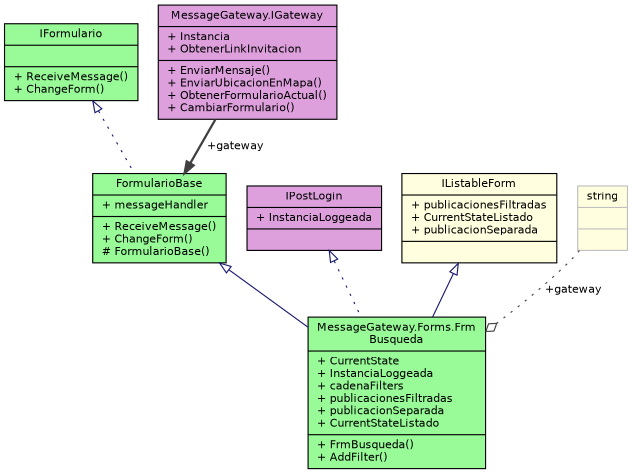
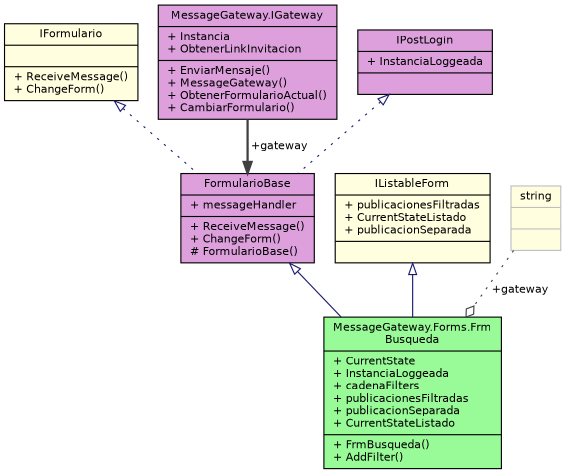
node "IFormulario": fillcolor palegreen -> lightyellow
node "MessageGateway.IGateway": text "+ EnviarUbicacionEnMapa()" -> "+ MessageGateway()"
node "FormularioBase": fillcolor palegreen -> plum
edge "MessageGateway.Forms.Frm" -> "IPostLogin": now "FormularioBase" -> "IPostLogin"
